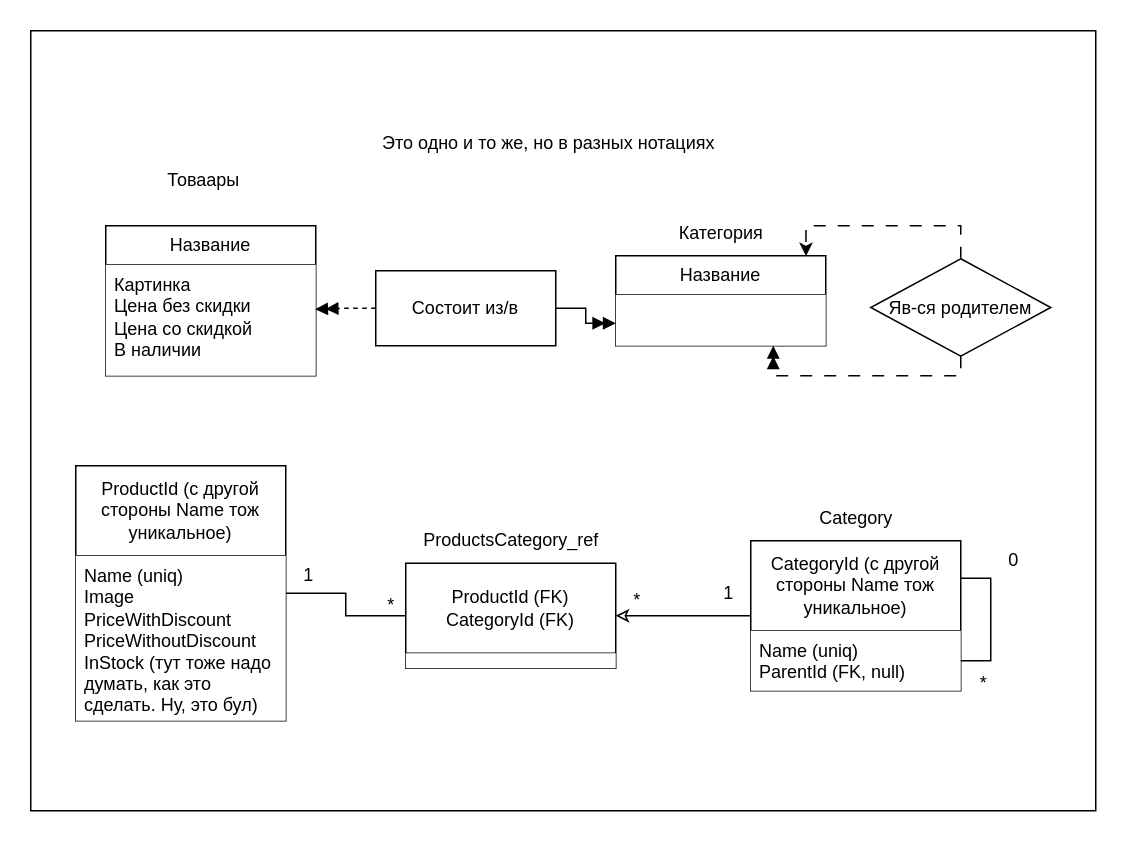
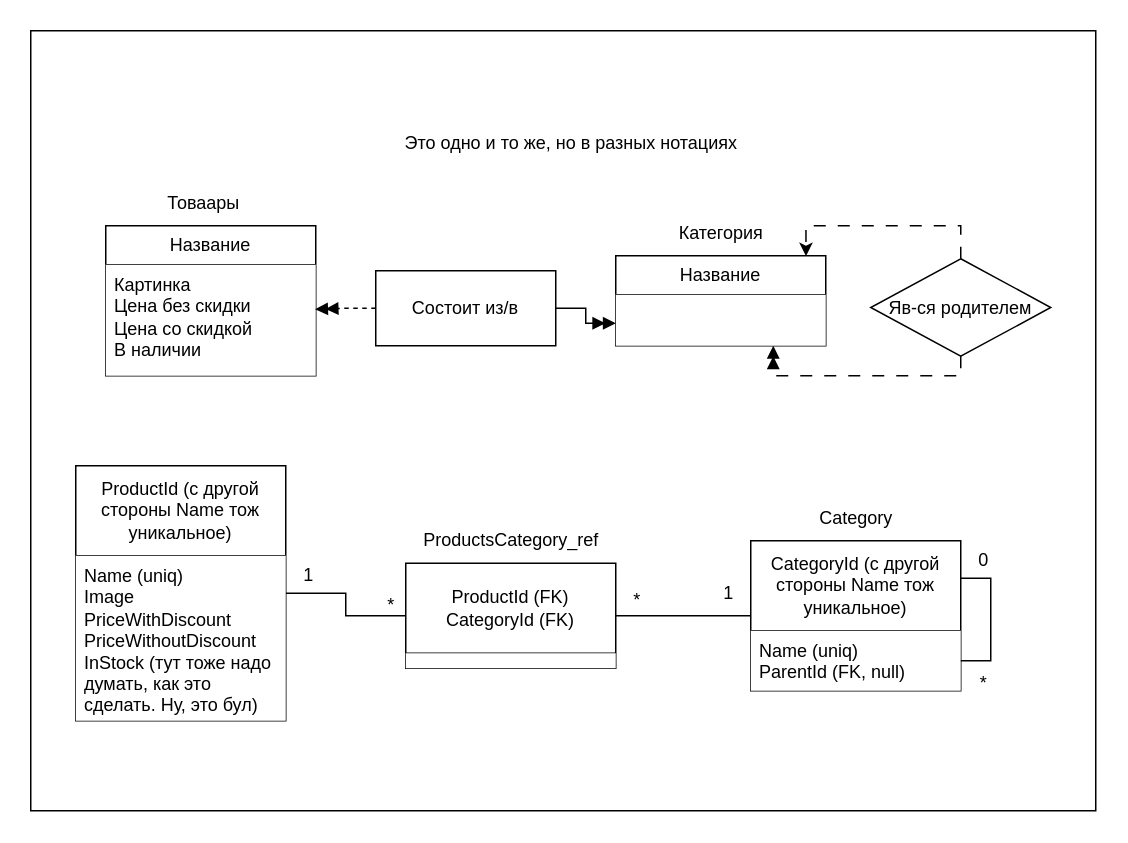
node "Это одно и то же, но в разных нотациях": moved (548, 143) -> (571, 143)
node "Товаары": moved (203, 181) -> (203, 203)
node "0": moved (1013, 560) -> (983, 560)
edge "CategoryId (с другой стороны Name тож уникальное)" -> "ProductId (FK) CategoryId (FK)": arrowhead classic -> none
